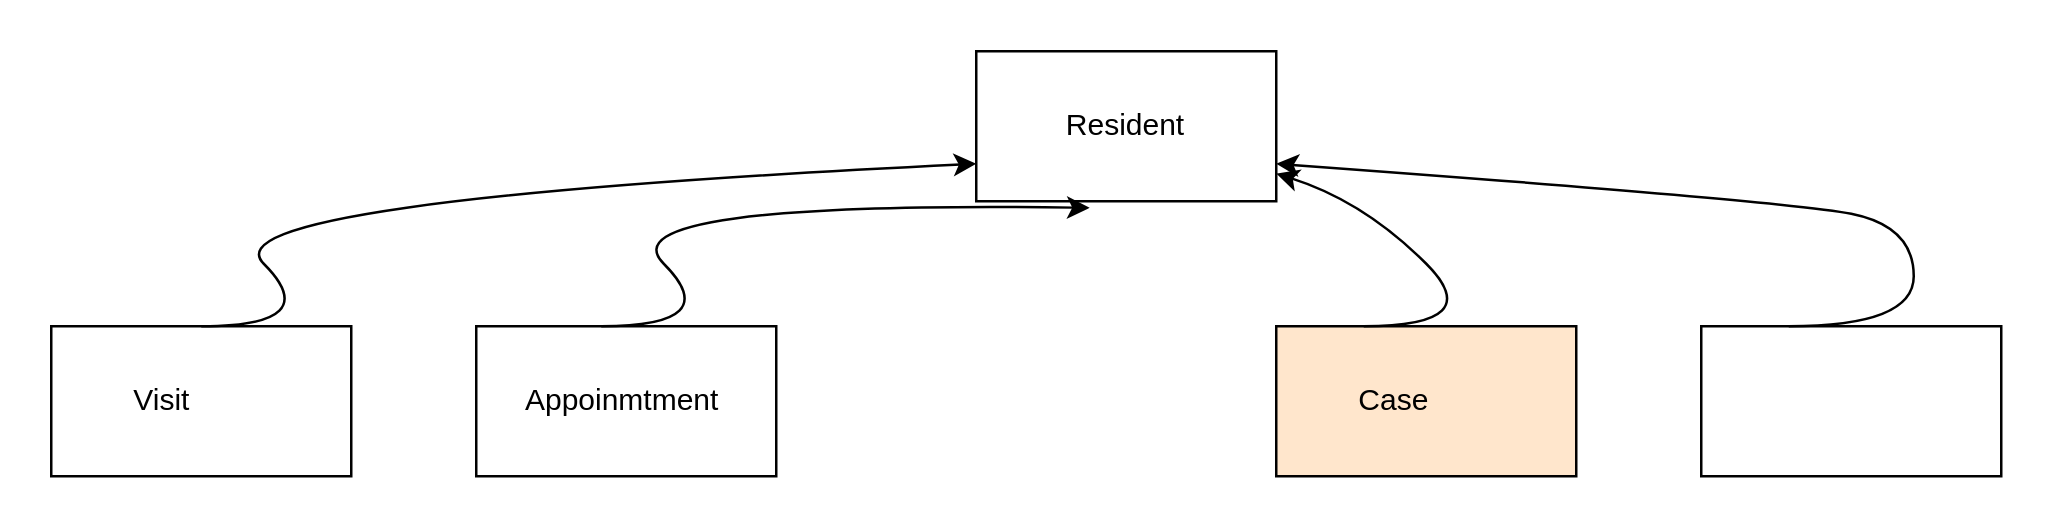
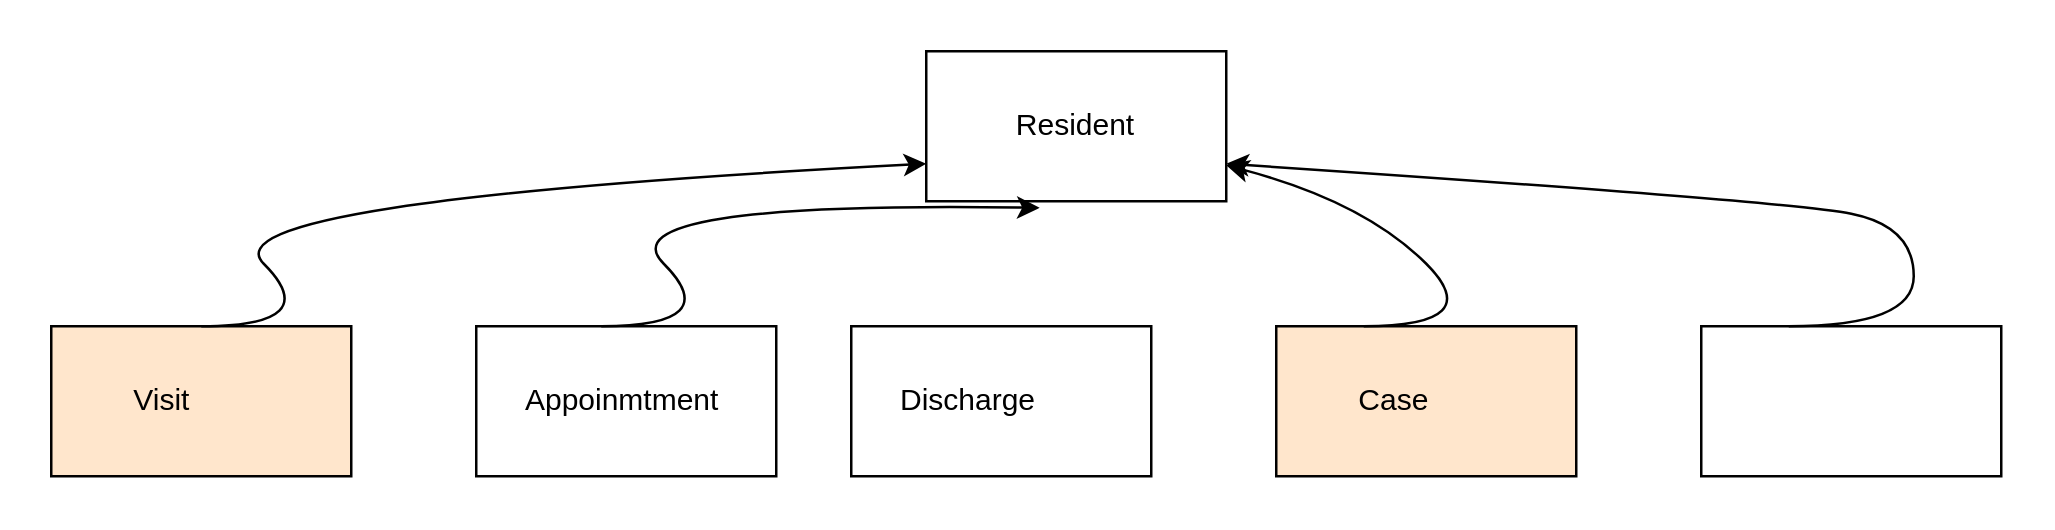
node "Resident": moved (1126, 126) -> (1076, 126)
node "Visit": fillcolor #ffffff -> #ffe6cc
node "Discharge": added
